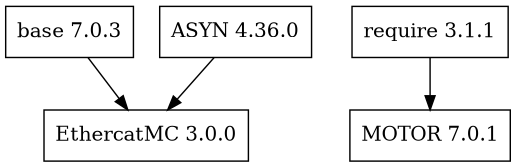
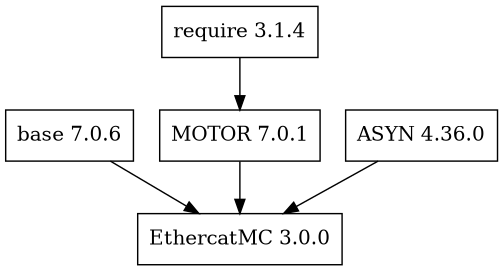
node "base 7.0.3": label "base 7.0.3" -> "base 7.0.6"
node "require 3.1.1": label "require 3.1.1" -> "require 3.1.4"
edge "MOTOR 7.0.1" -> "EthercatMC 3.0.0": added
